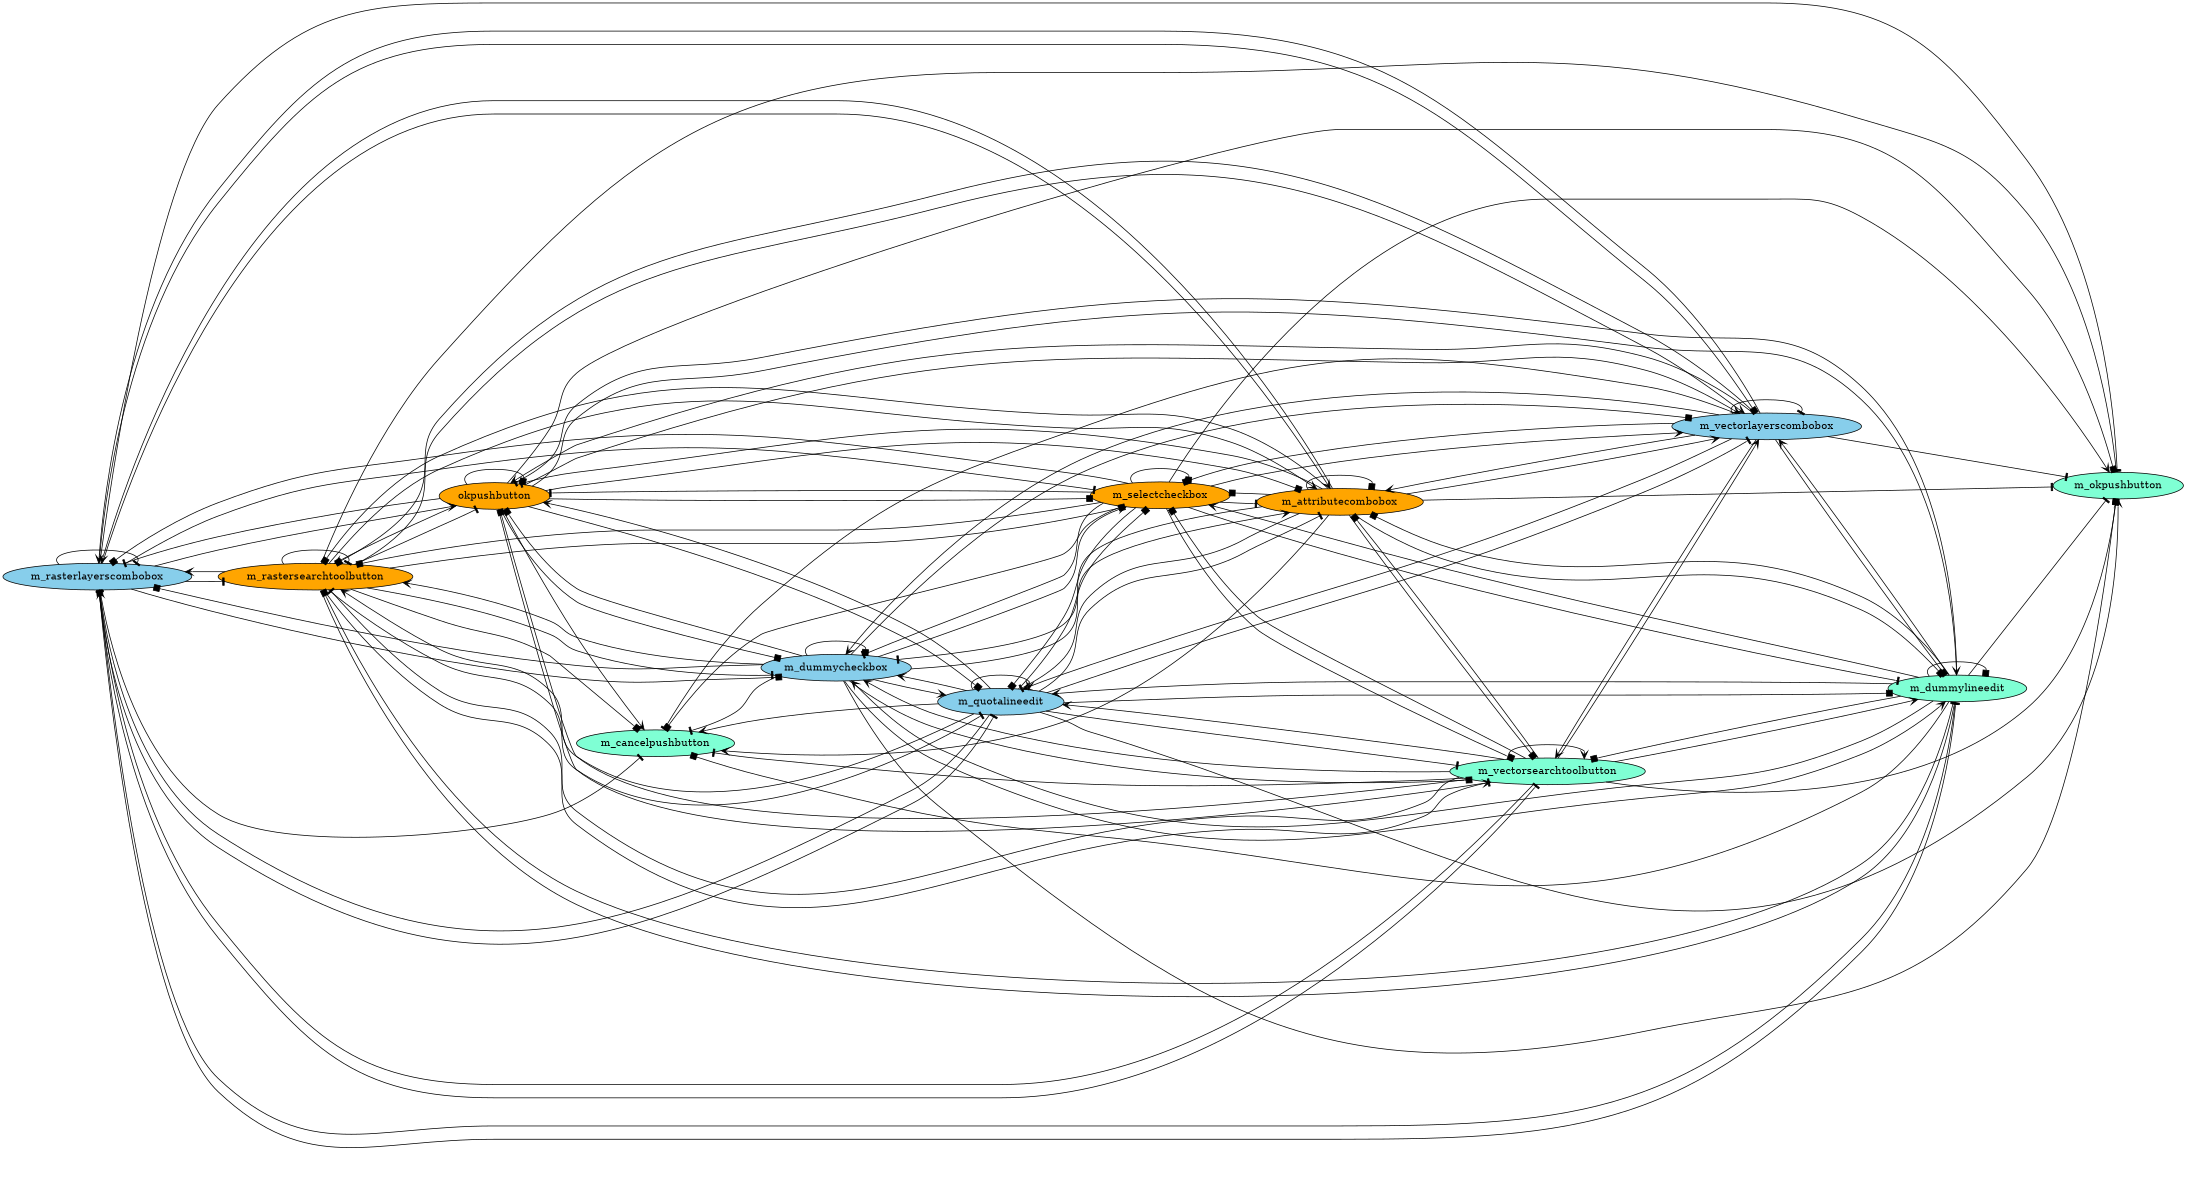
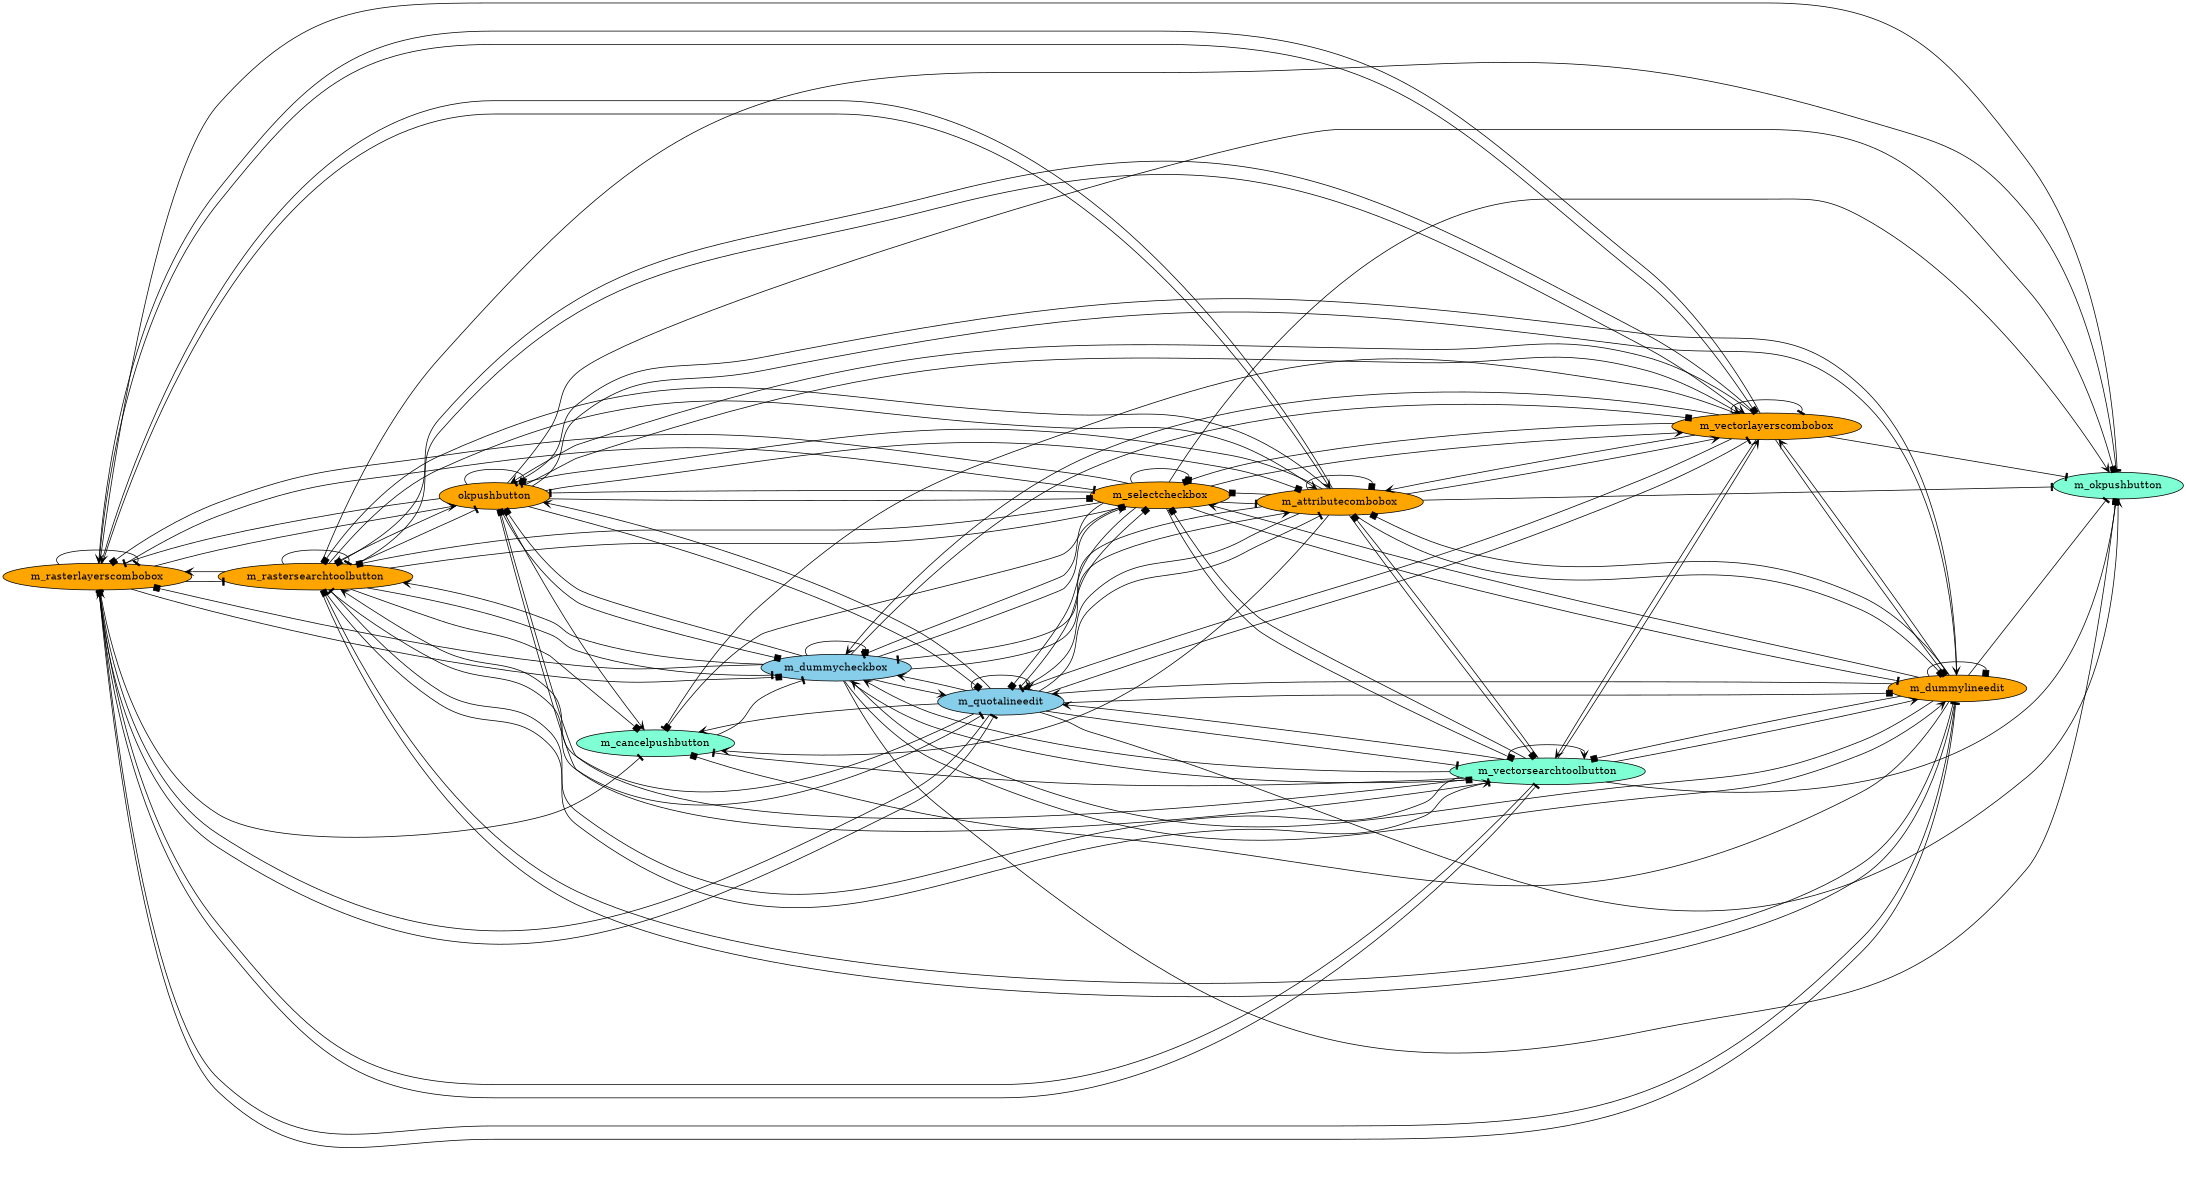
node "m_vectorlayerscombobox": fillcolor skyblue -> orange
node "m_rasterlayerscombobox": fillcolor skyblue -> orange
node "m_dummylineedit": fillcolor aquamarine -> orange
edge "m_dummycheckbox" -> "m_cancelpushbutton": reversed
